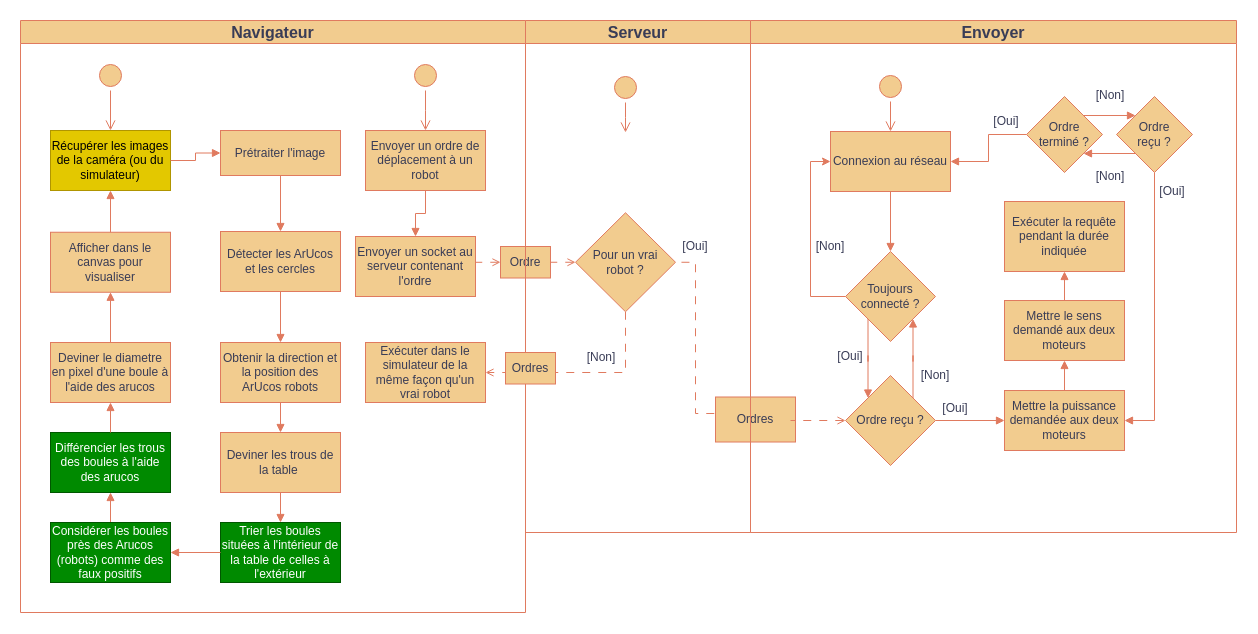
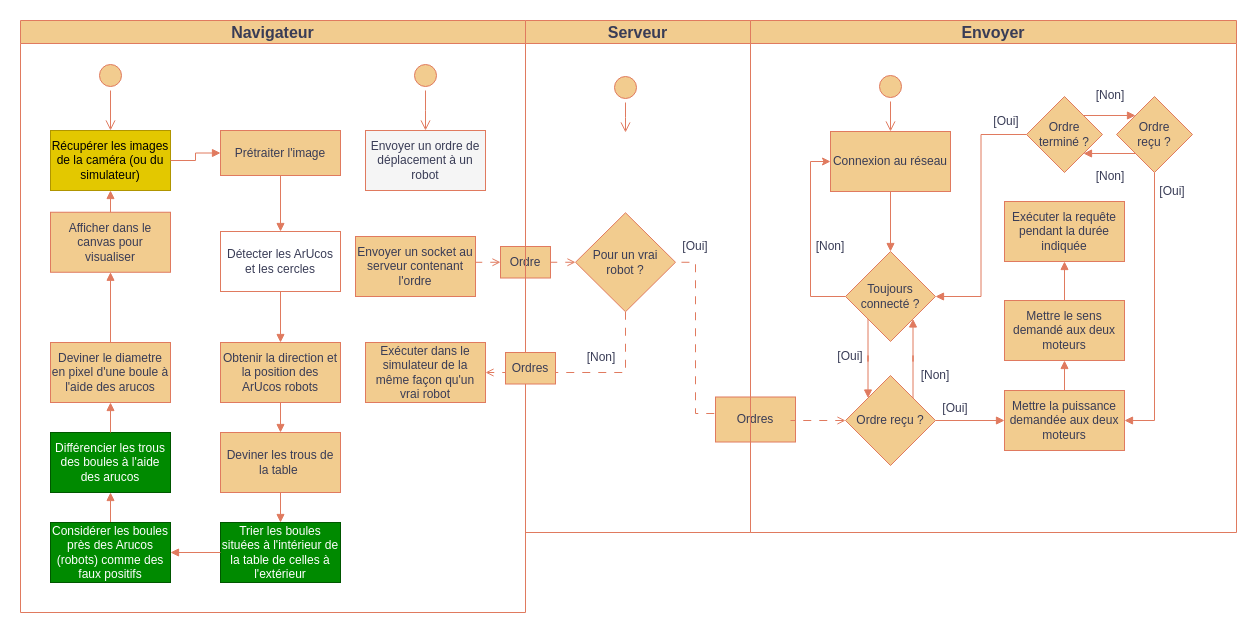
node "Envoyer un ordre de déplacement à un robot": fillcolor #f2cc8f -> #f5f5f5
edge "Ordre terminé ?" -> "Connexion au réseau": now "Ordre terminé ?" -> "Toujours connecté ?"
edge "Envoyer un ordre de déplacement à un robot" -> "Envoyer un socket au serveur contenant l'ordre": removed
node "Exécuter la requête pendant la durée indiquée": size 120x70 -> 120x60
node "Afficher dans le canvas pour visualiser": moved (111, 262) -> (111, 242)
node "Détecter les ArUcos et les cercles": fillcolor #f2cc8f -> #ffffff
